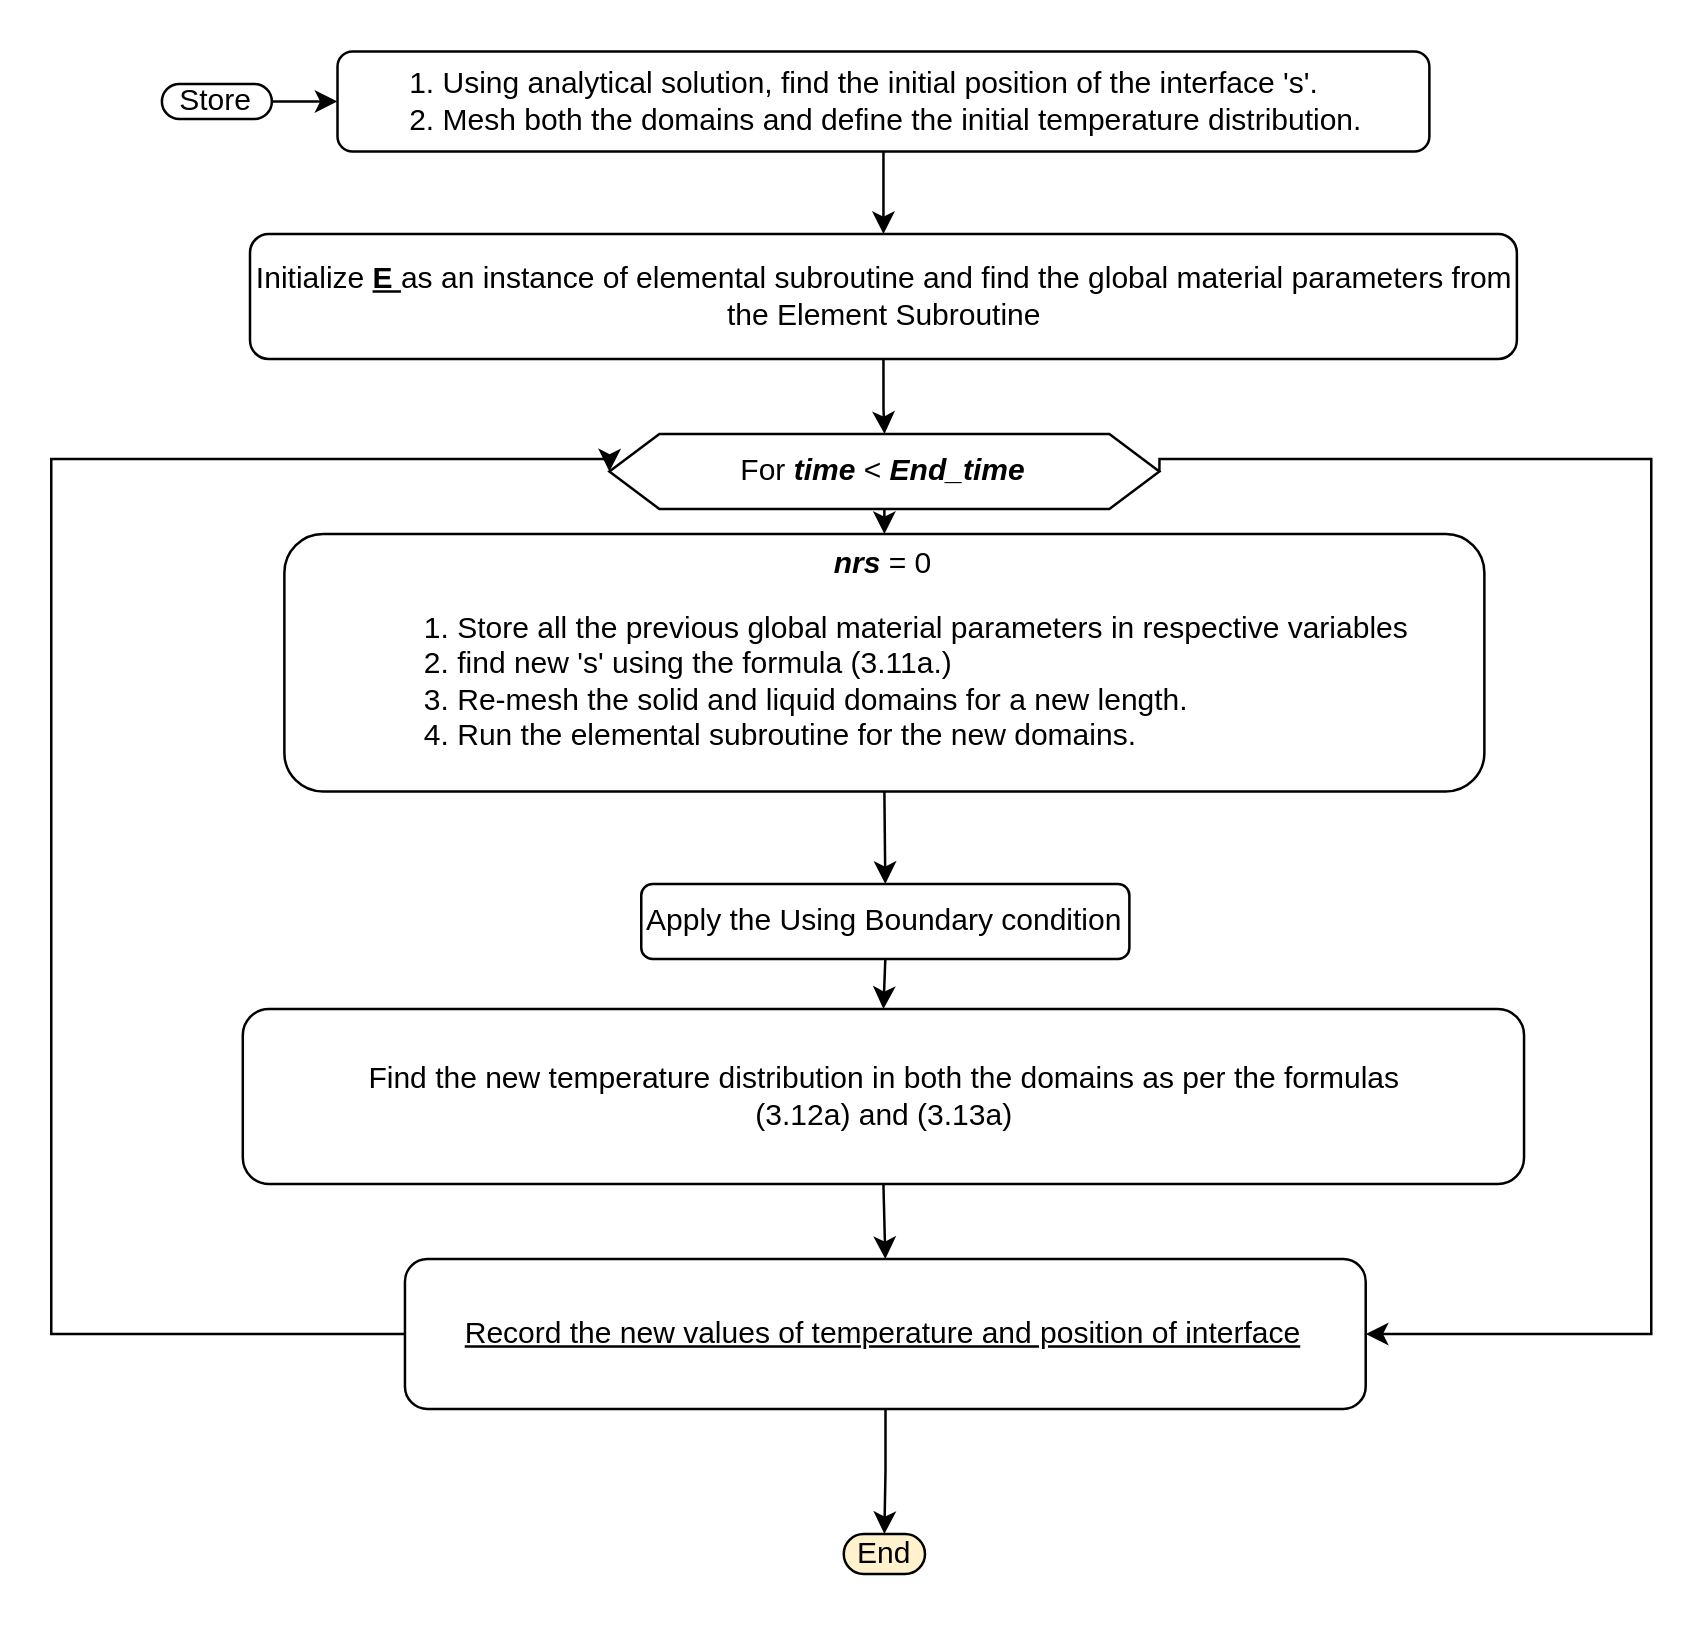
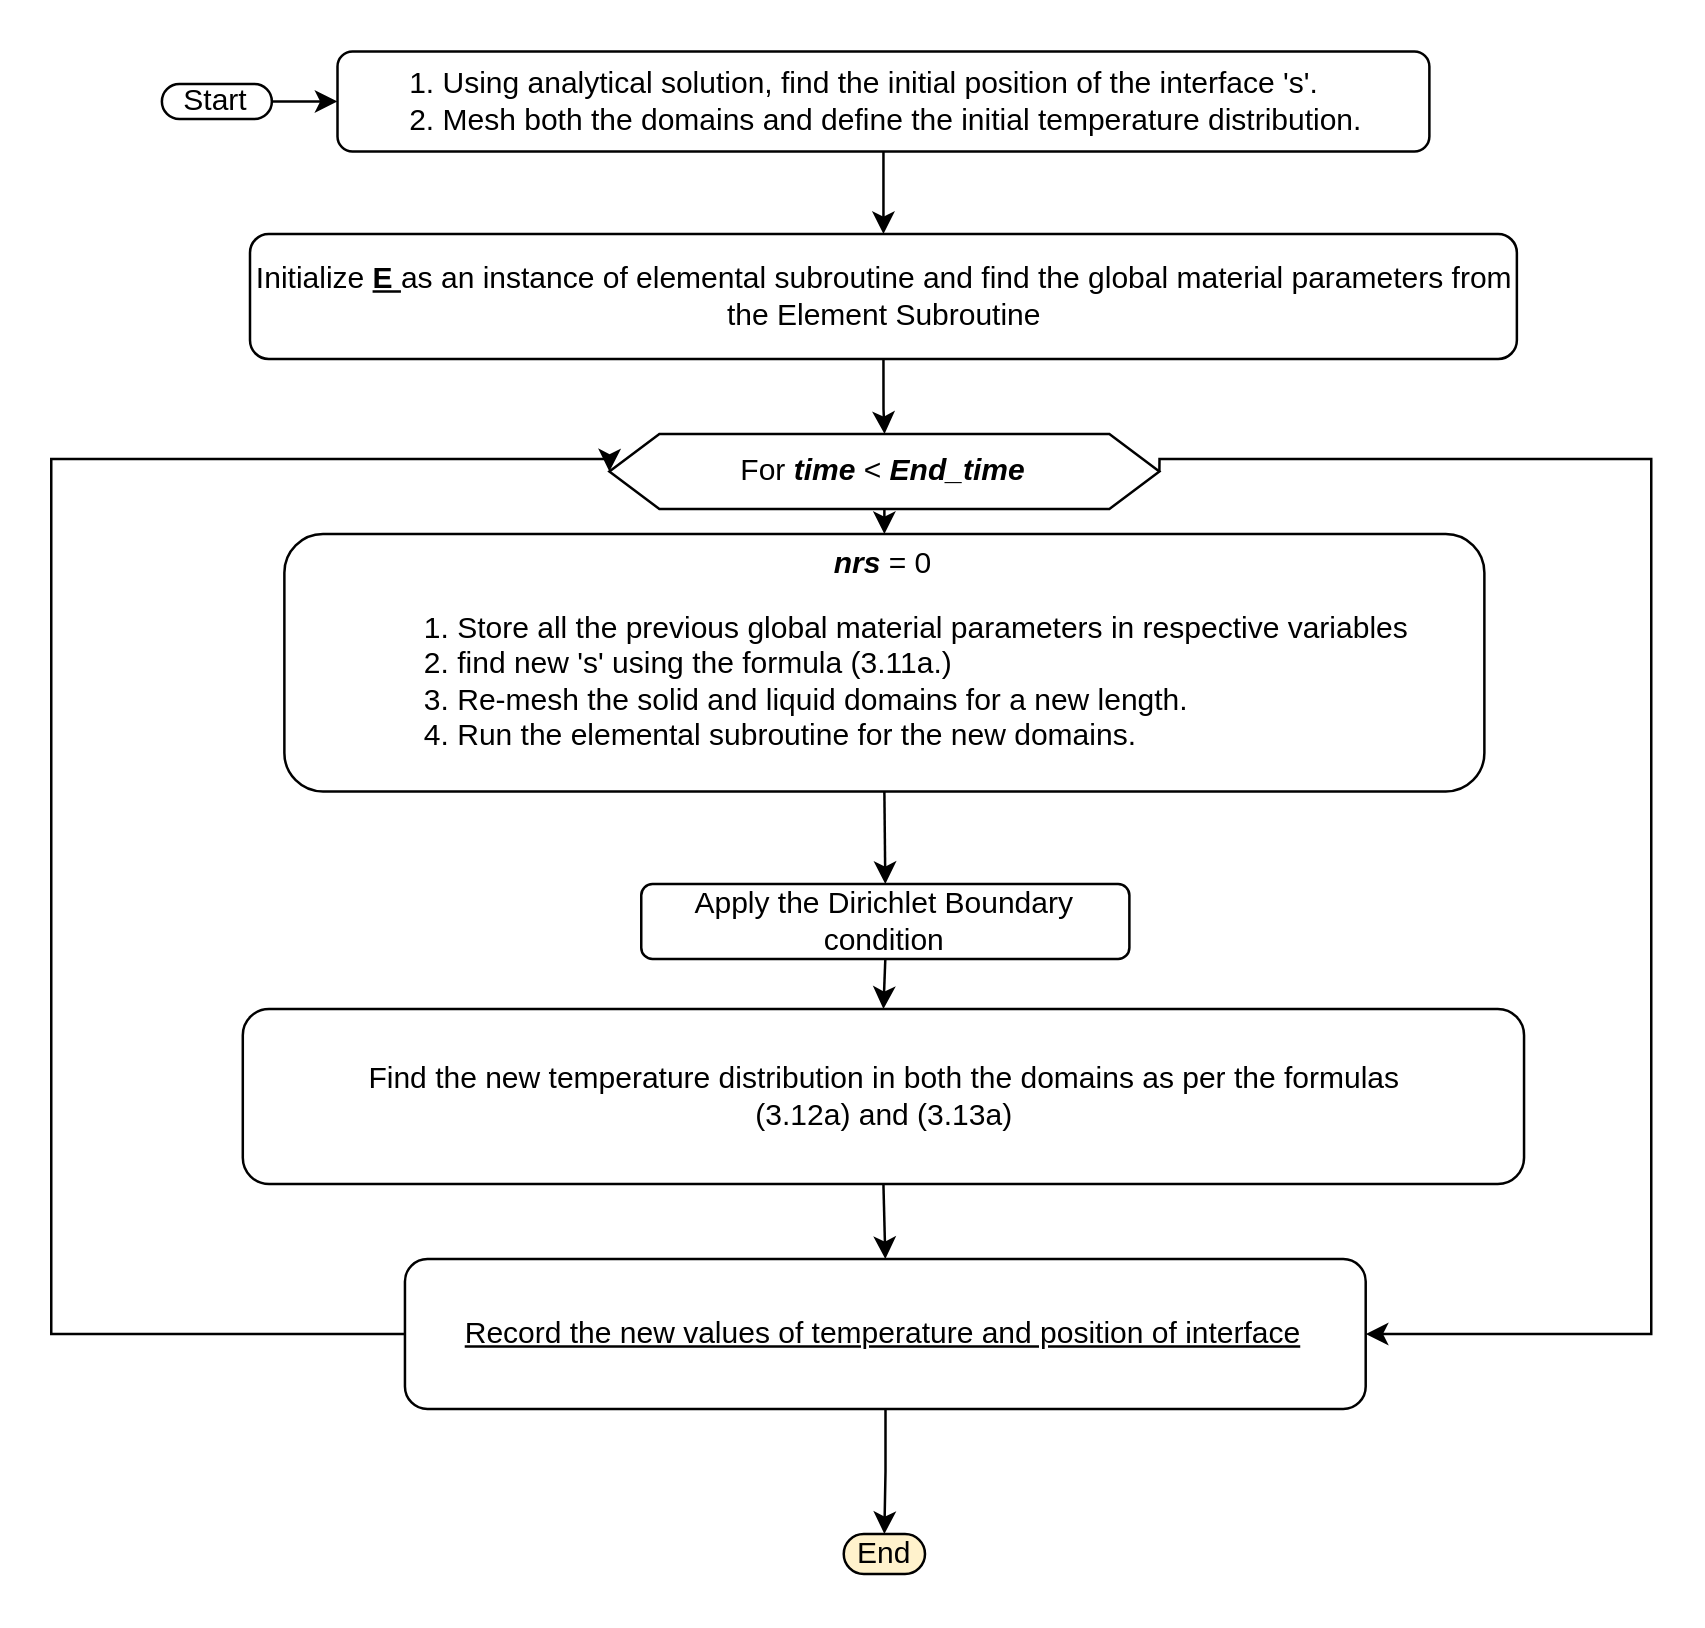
node "Store": label "Store" -> "Start"
node "Apply the Using Boundary condition": label "Apply the Using Boundary condition" -> "Apply the Dirichlet Boundary condition"
